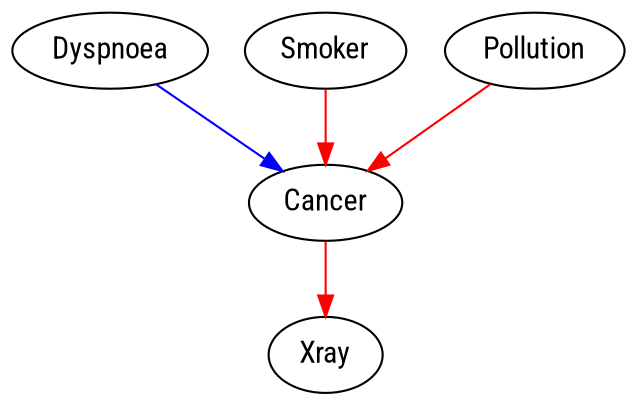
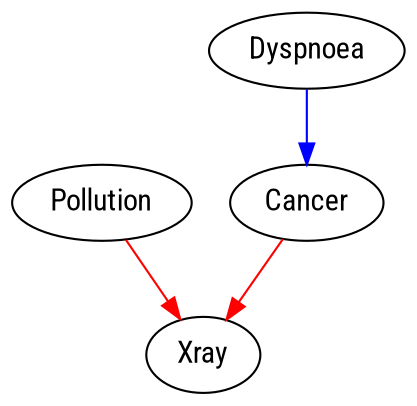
node "Smoker": removed
edge "Pollution" -> "Cancer": now "Pollution" -> "Xray"
